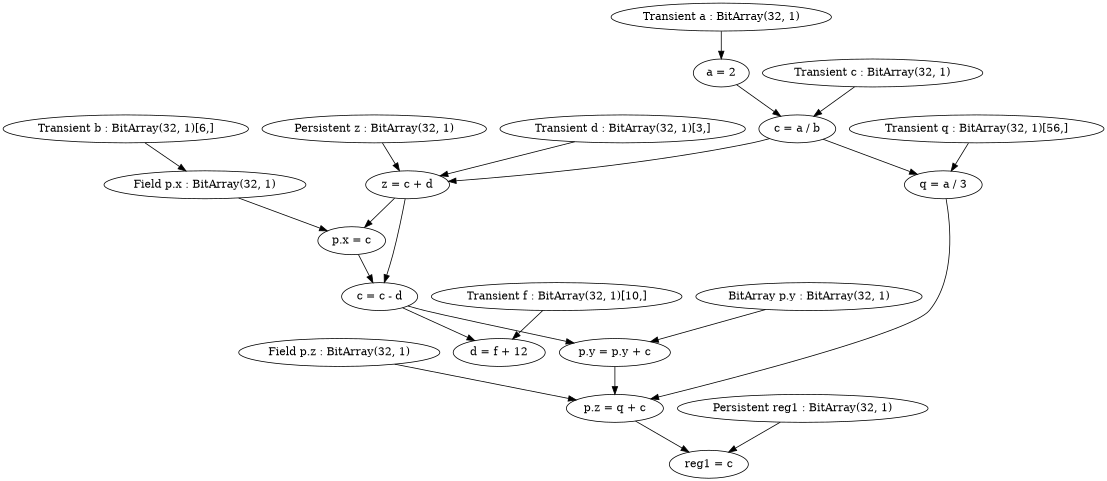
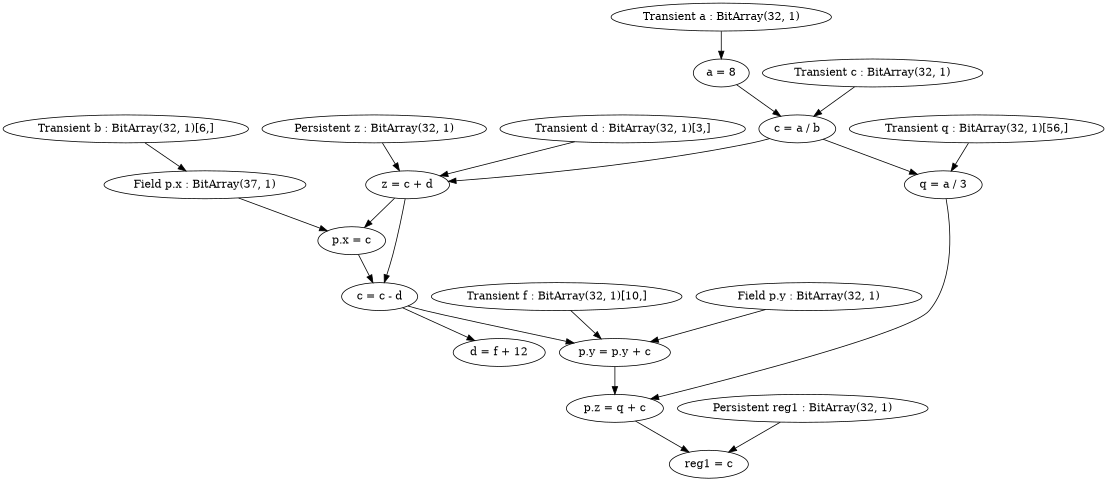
node "a = 2": label "a = 2" -> "a = 8"
node "Field p.x : BitArray(32, 1)": label "Field p.x : BitArray(32, 1)" -> "Field p.x : BitArray(37, 1)"
node "BitArray p.y : BitArray(32, 1)": label "BitArray p.y : BitArray(32, 1)" -> "Field p.y : BitArray(32, 1)"
edge "Transient f : BitArray(32, 1)[10,]" -> "d = f + 12": now "Transient f : BitArray(32, 1)[10,]" -> "p.y = p.y + c"
node "Field p.z : BitArray(32, 1)": removed
